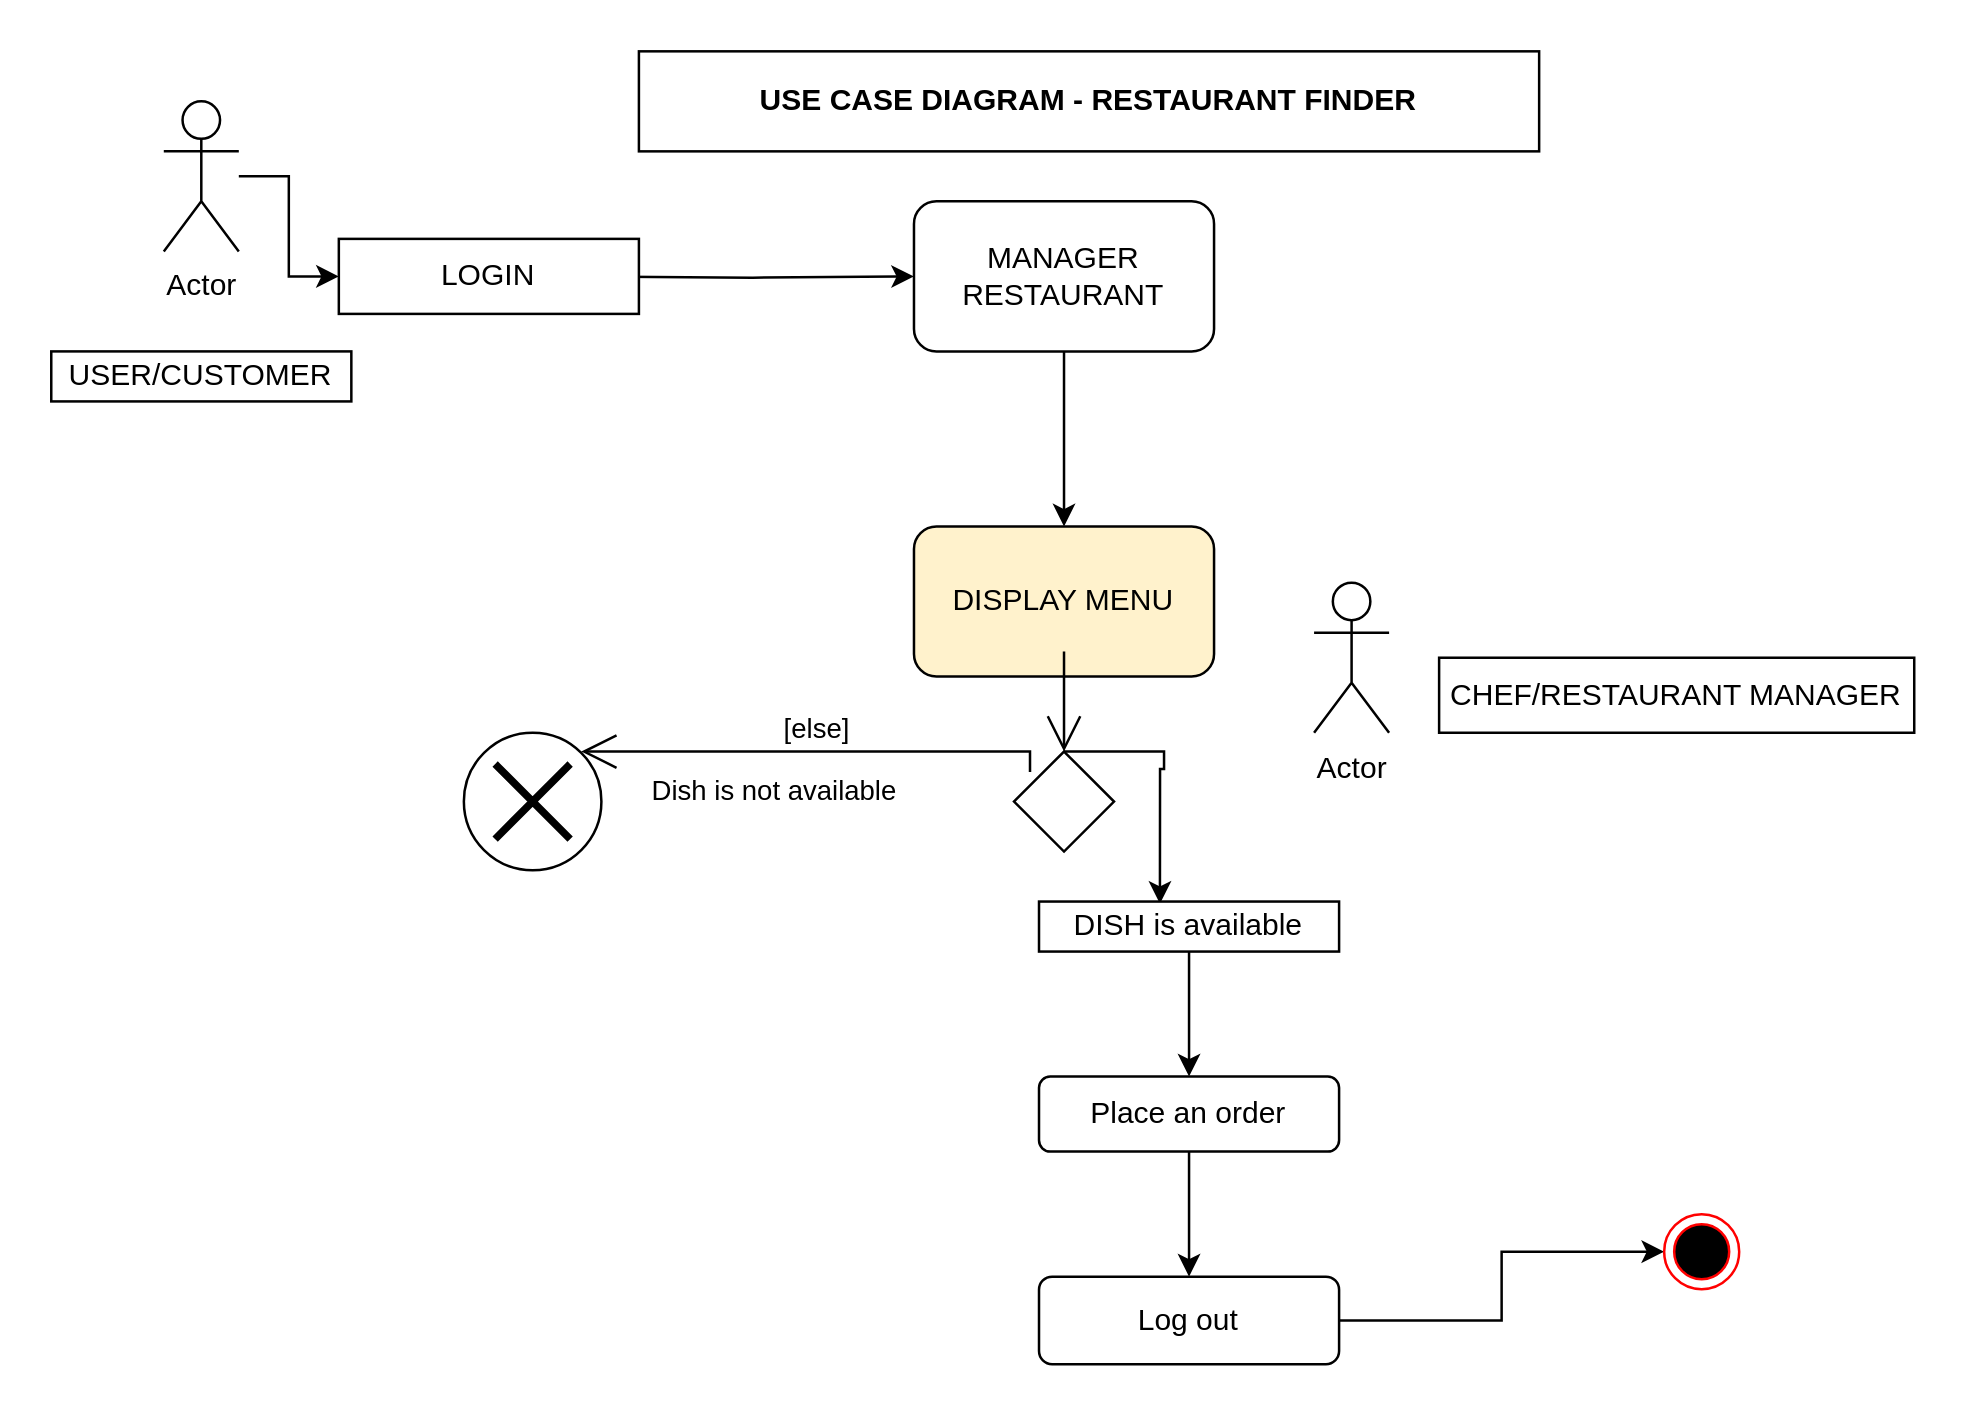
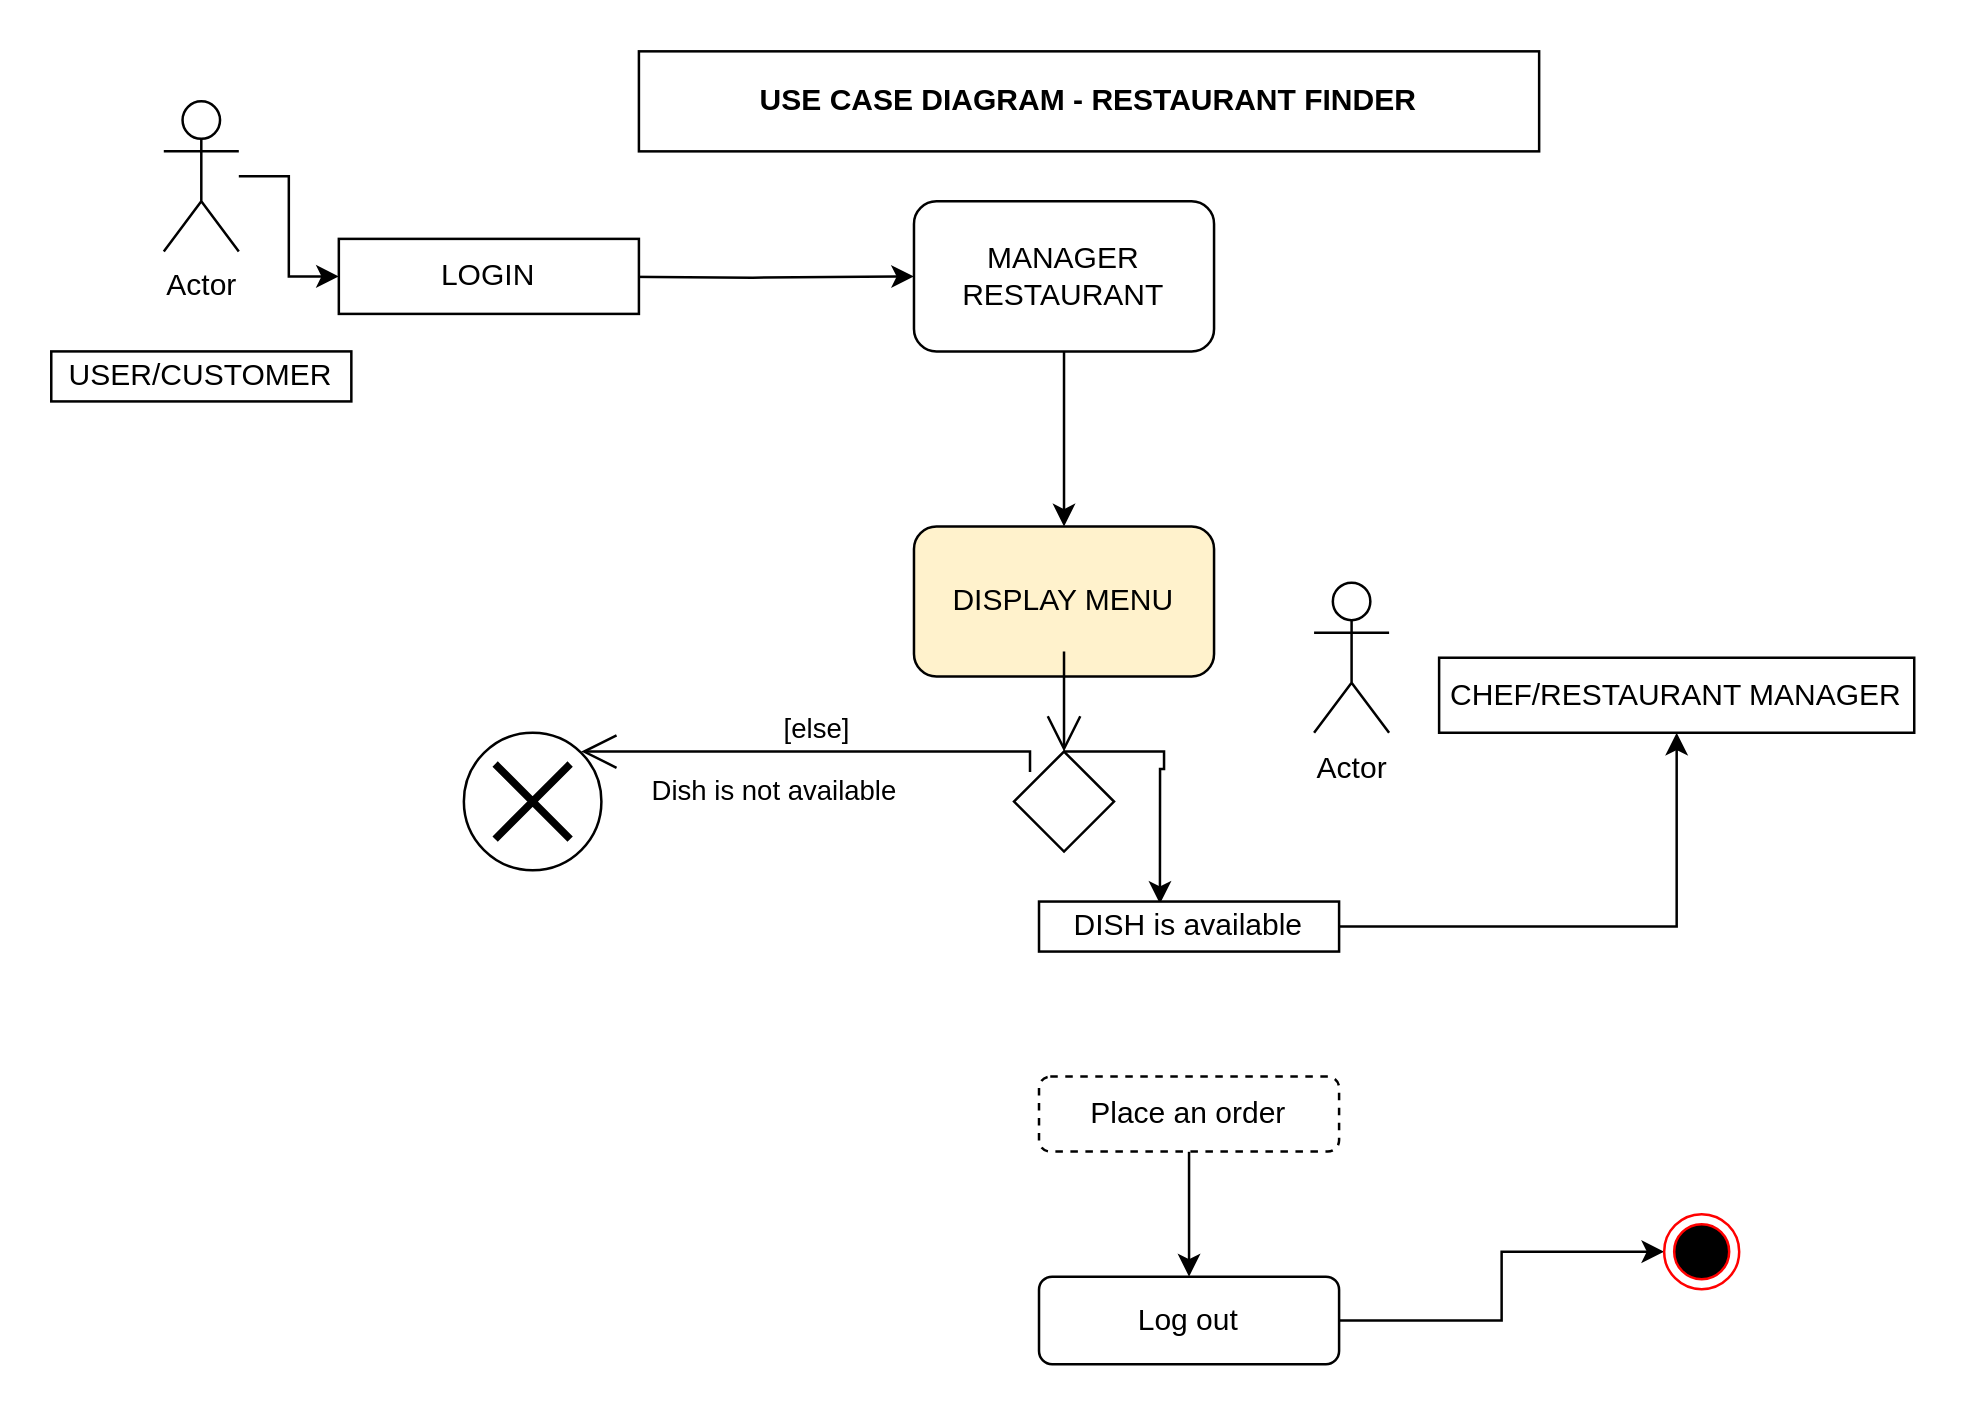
edge "DISH is available" -> "Place an order": now "DISH is available" -> "CHEF/RESTAURANT MANAGER"
node "Place an order": style solid -> dashed
